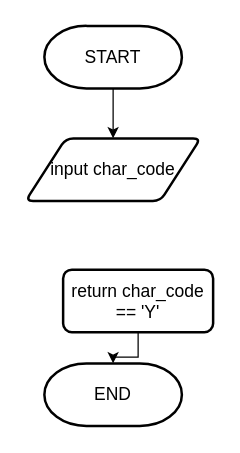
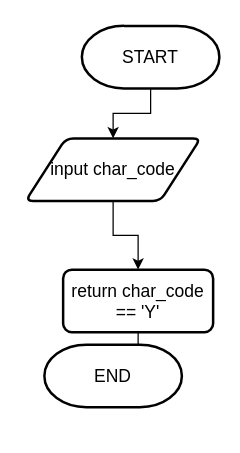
node "START": moved (113, 57) -> (151, 57)
edge "input char_code" -> "return char_code == 'Y'": added
node "END": moved (113, 394) -> (113, 376)
